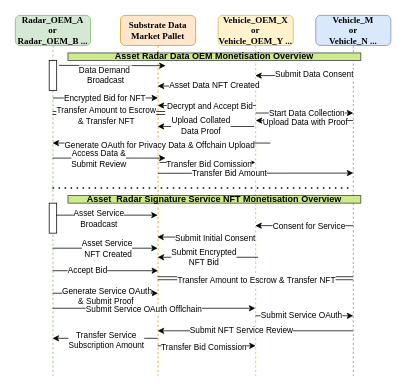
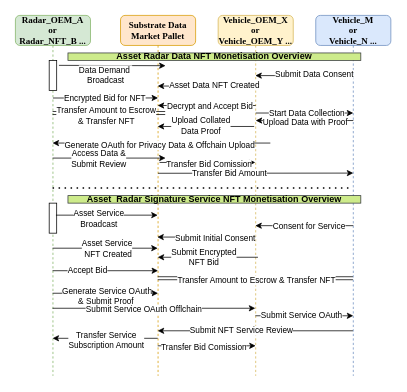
node "Radar_OEM_A or Radar_OEM_B ...": label "Radar_OEM_A or Radar_OEM_B ..." -> "Radar_OEM_A or Radar_NFT_B ..."
node "Asset Radar Data OEM Monetisation Overview": label "Asset Radar Data OEM Monetisation Overview" -> "Asset Radar Data NFT Monetisation Overview"
